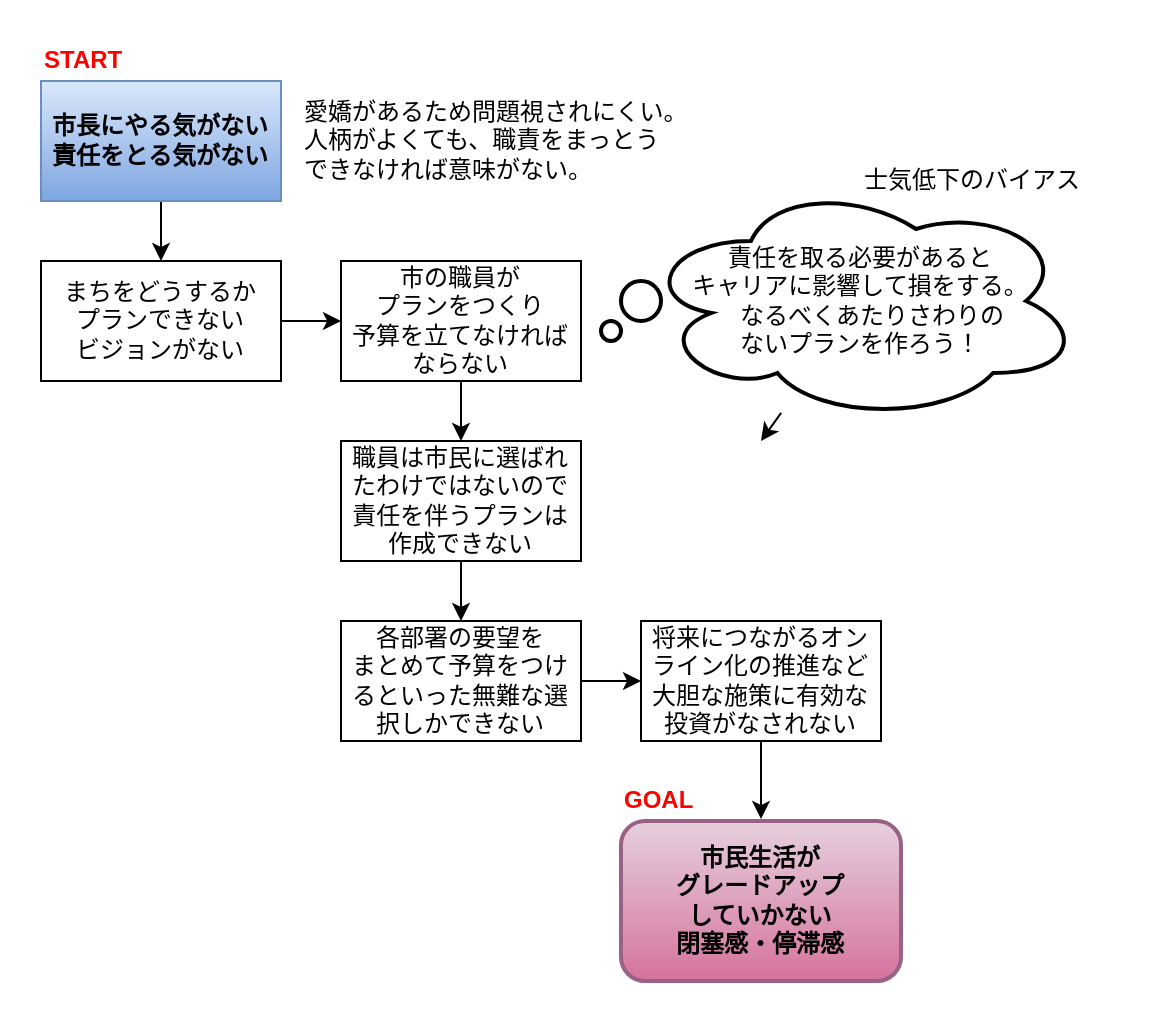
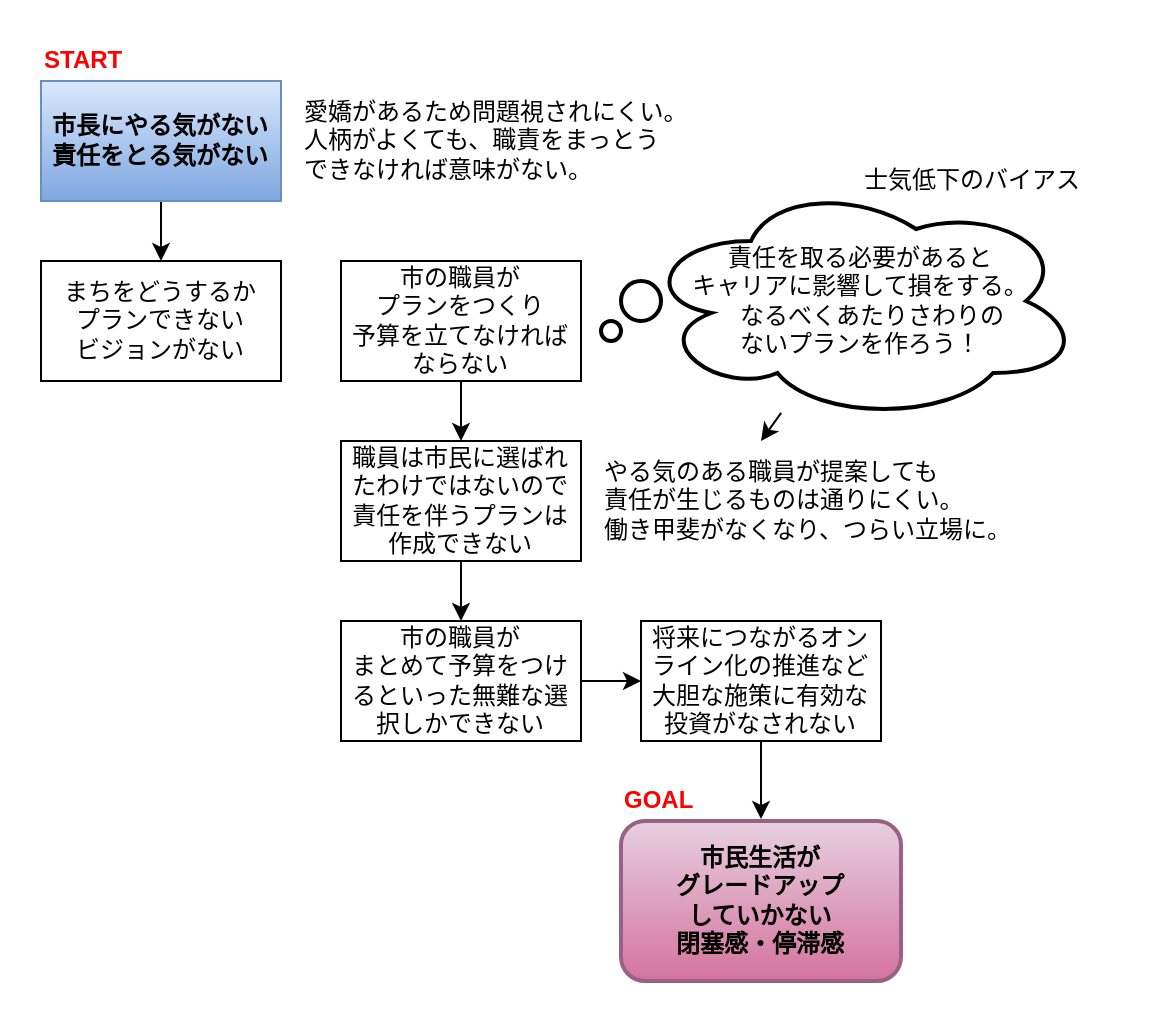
edge "まちをどうするか プランできない ビジョンがない" -> "市の職員が プランをつくり 予算を立てなければ ならない": removed
node "やる気のある職員が提案しても 責任が生じるものは通りにくい。 働き甲斐がなくなり、つらい立場に。": added
node "各部署の要望を まとめて予算をつけるといった無難な選択しかできない": label "各部署の要望を まとめて予算をつけるといった無難な選択しかできない" -> "市の職員が まとめて予算をつけるといった無難な選択しかできない"
